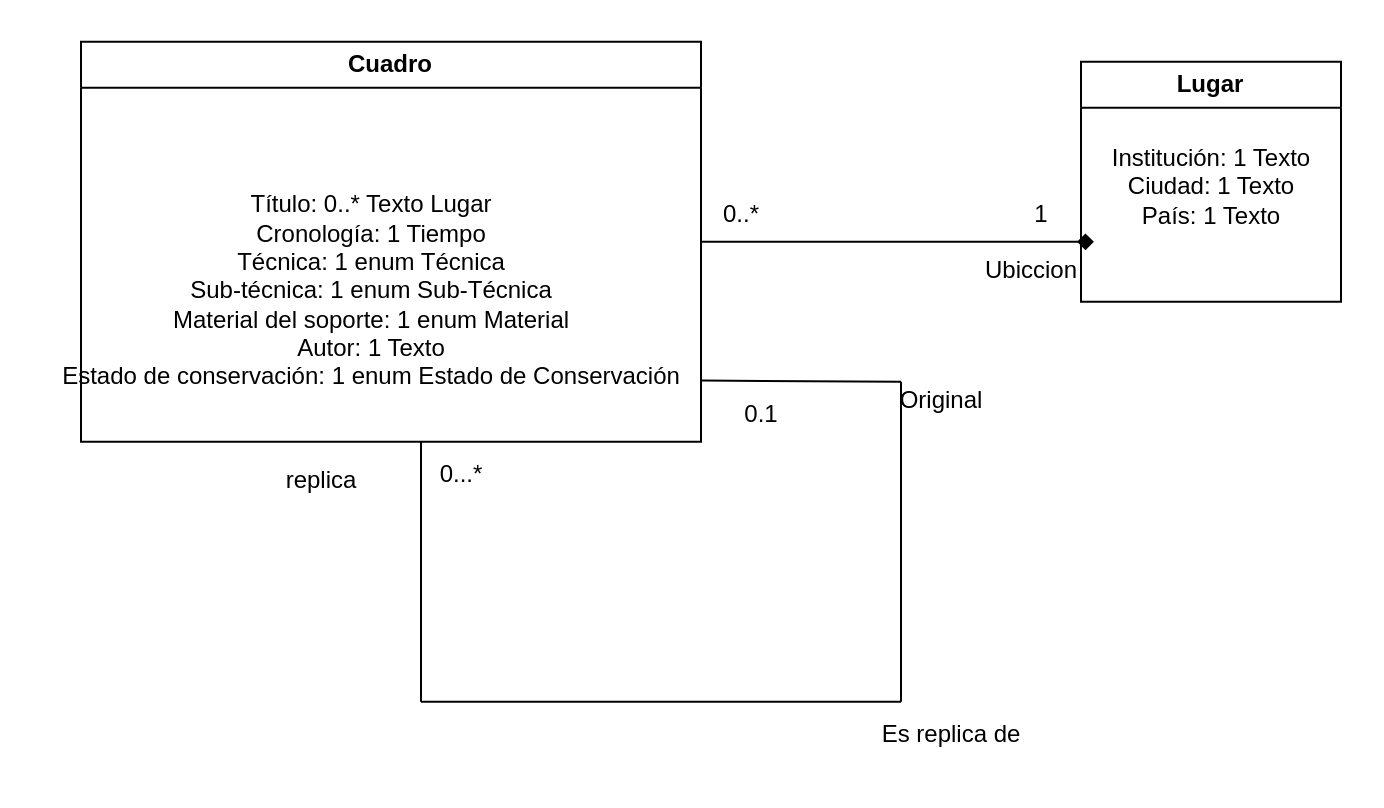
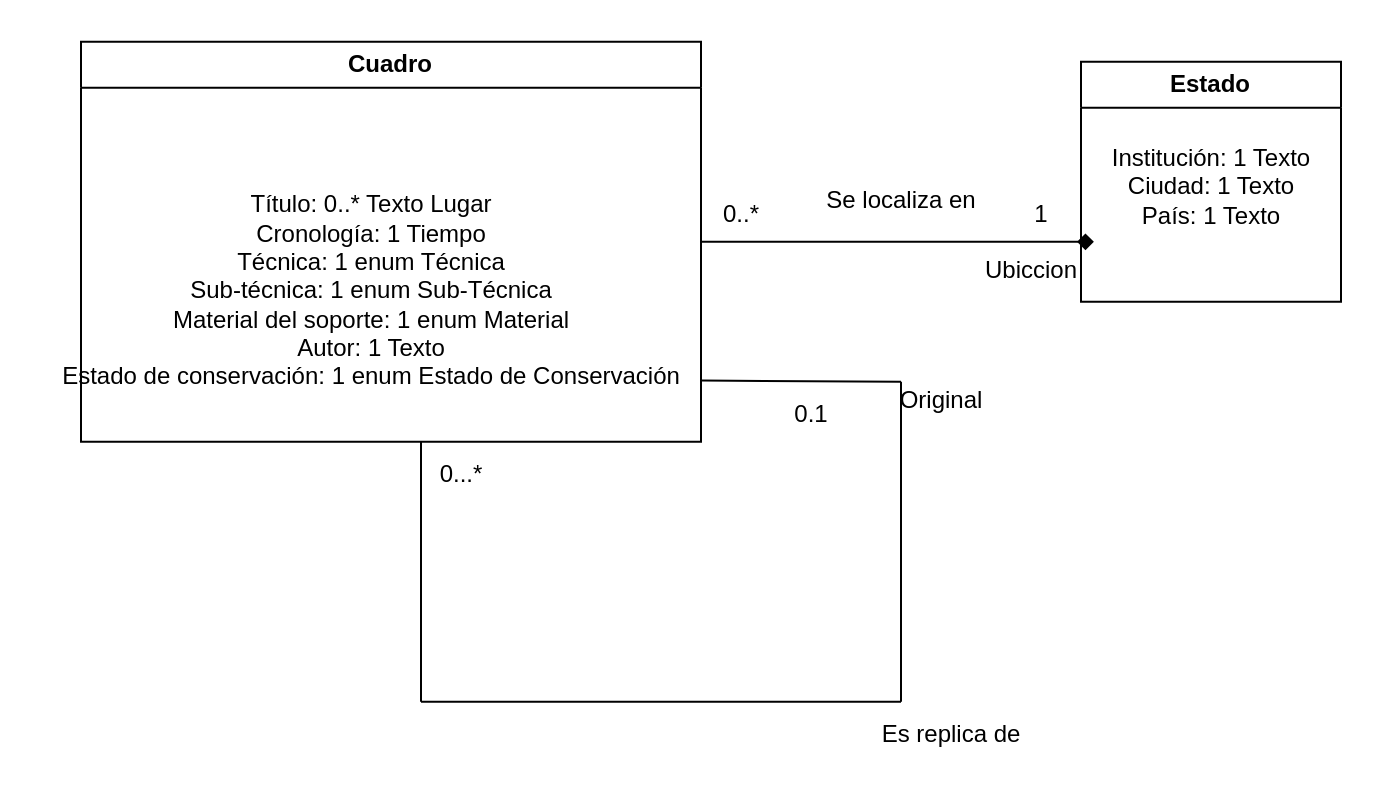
node "Lugar": label "Lugar" -> "Estado"
node "Se localiza en": added
node "0.1": moved (761, 415) -> (811, 415)
node "replica": removed
